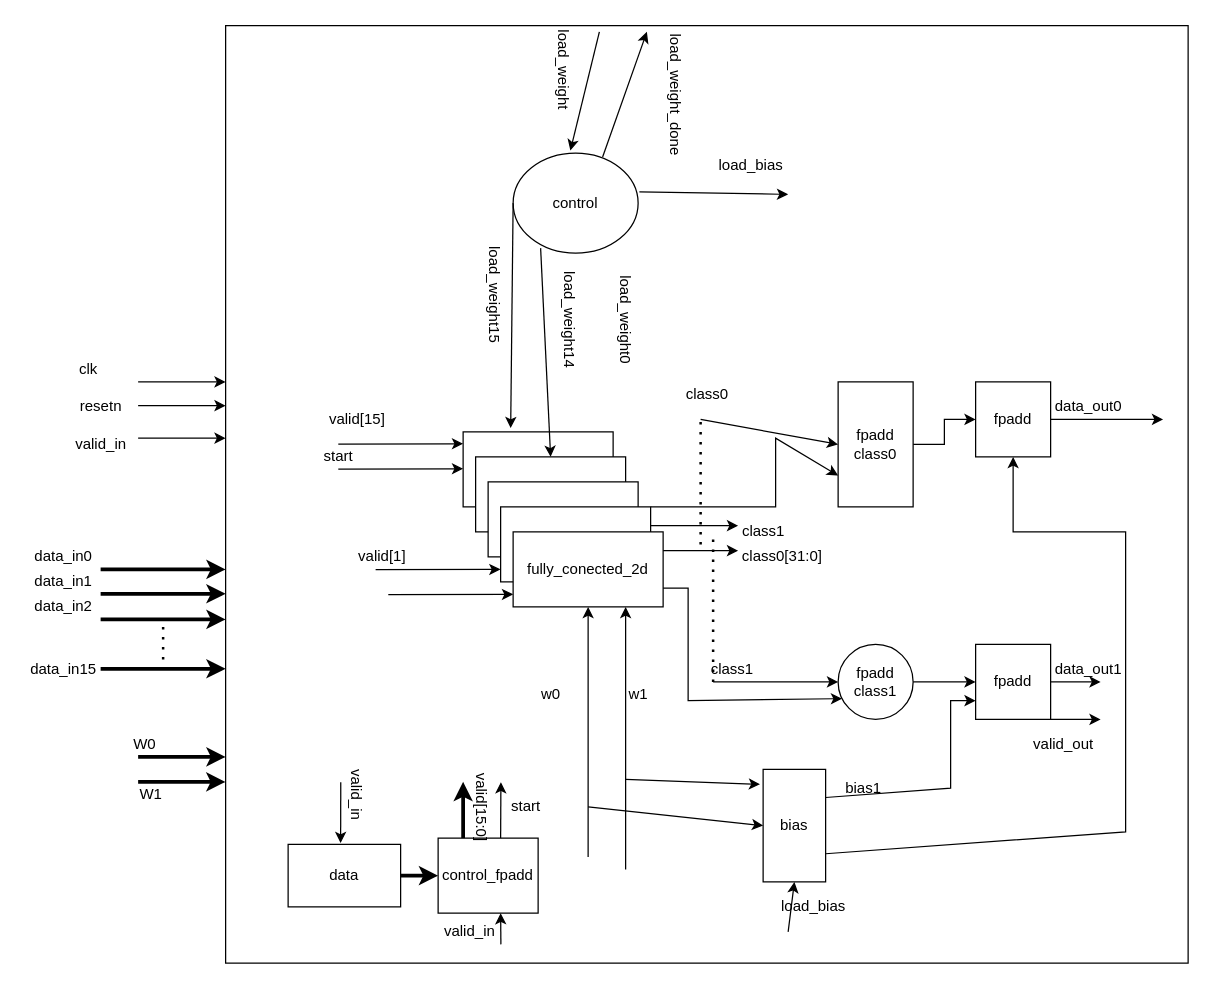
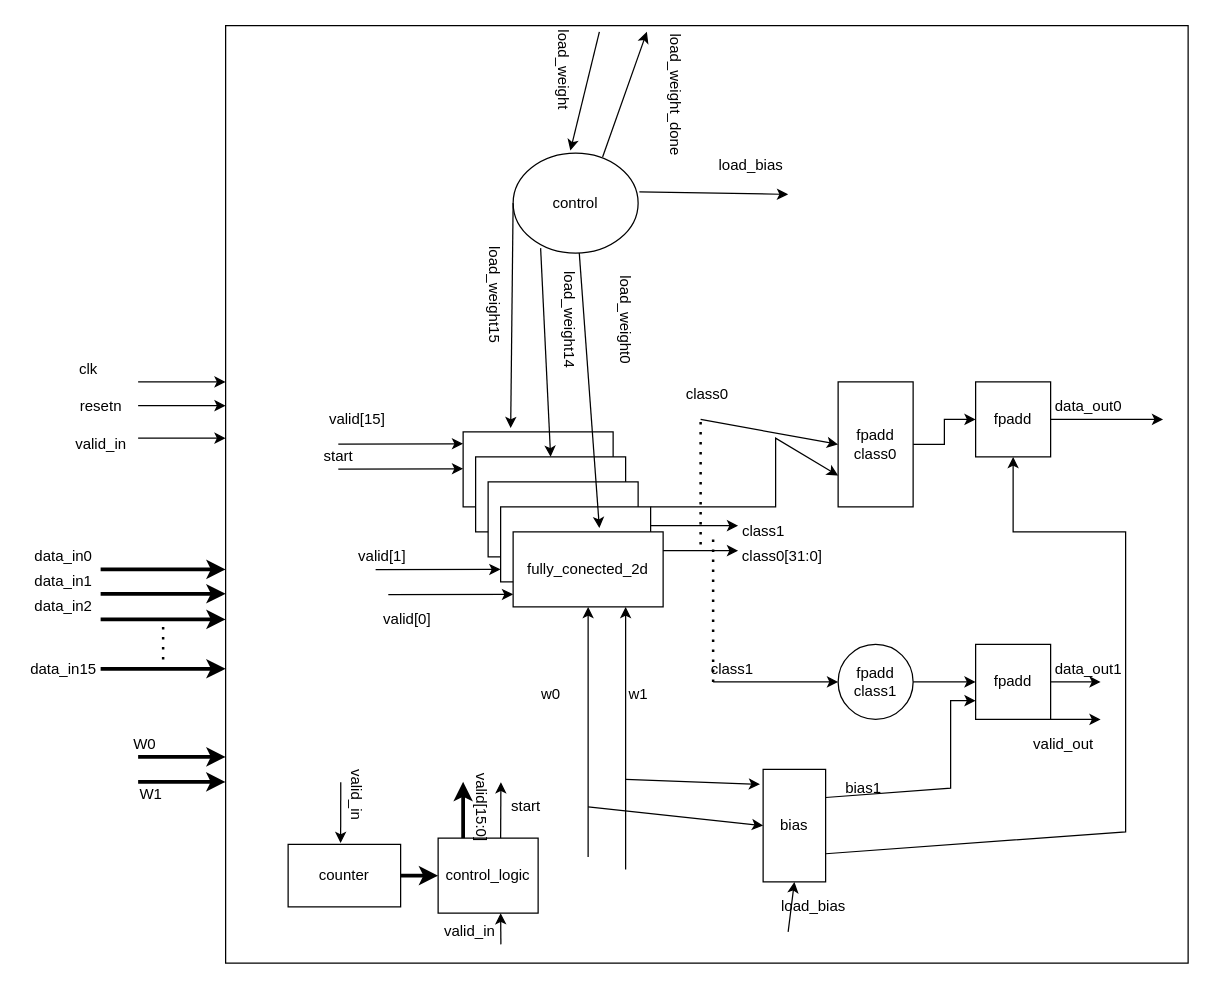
edge "control" -> "fully_conected_2d": added
node "valid[0]": added
edge "fully_conected_2d" -> "fpadd class1": removed
node "data": label "data" -> "counter"
node "control_fpadd": label "control_fpadd" -> "control_logic"
